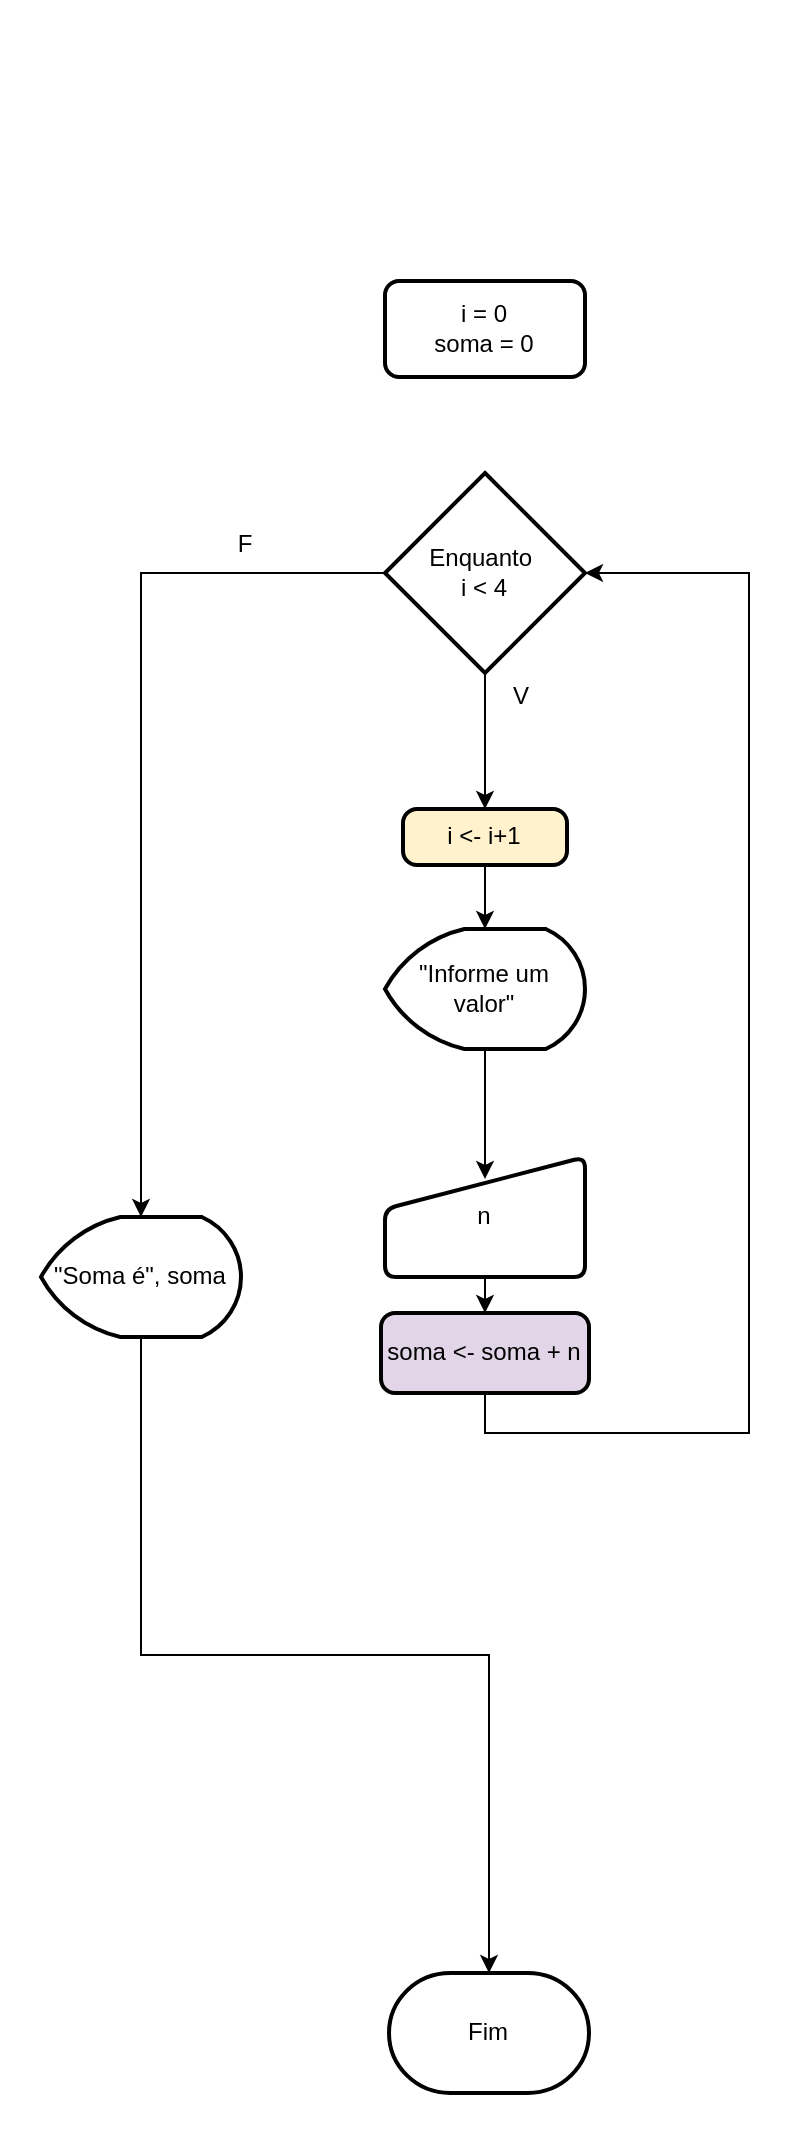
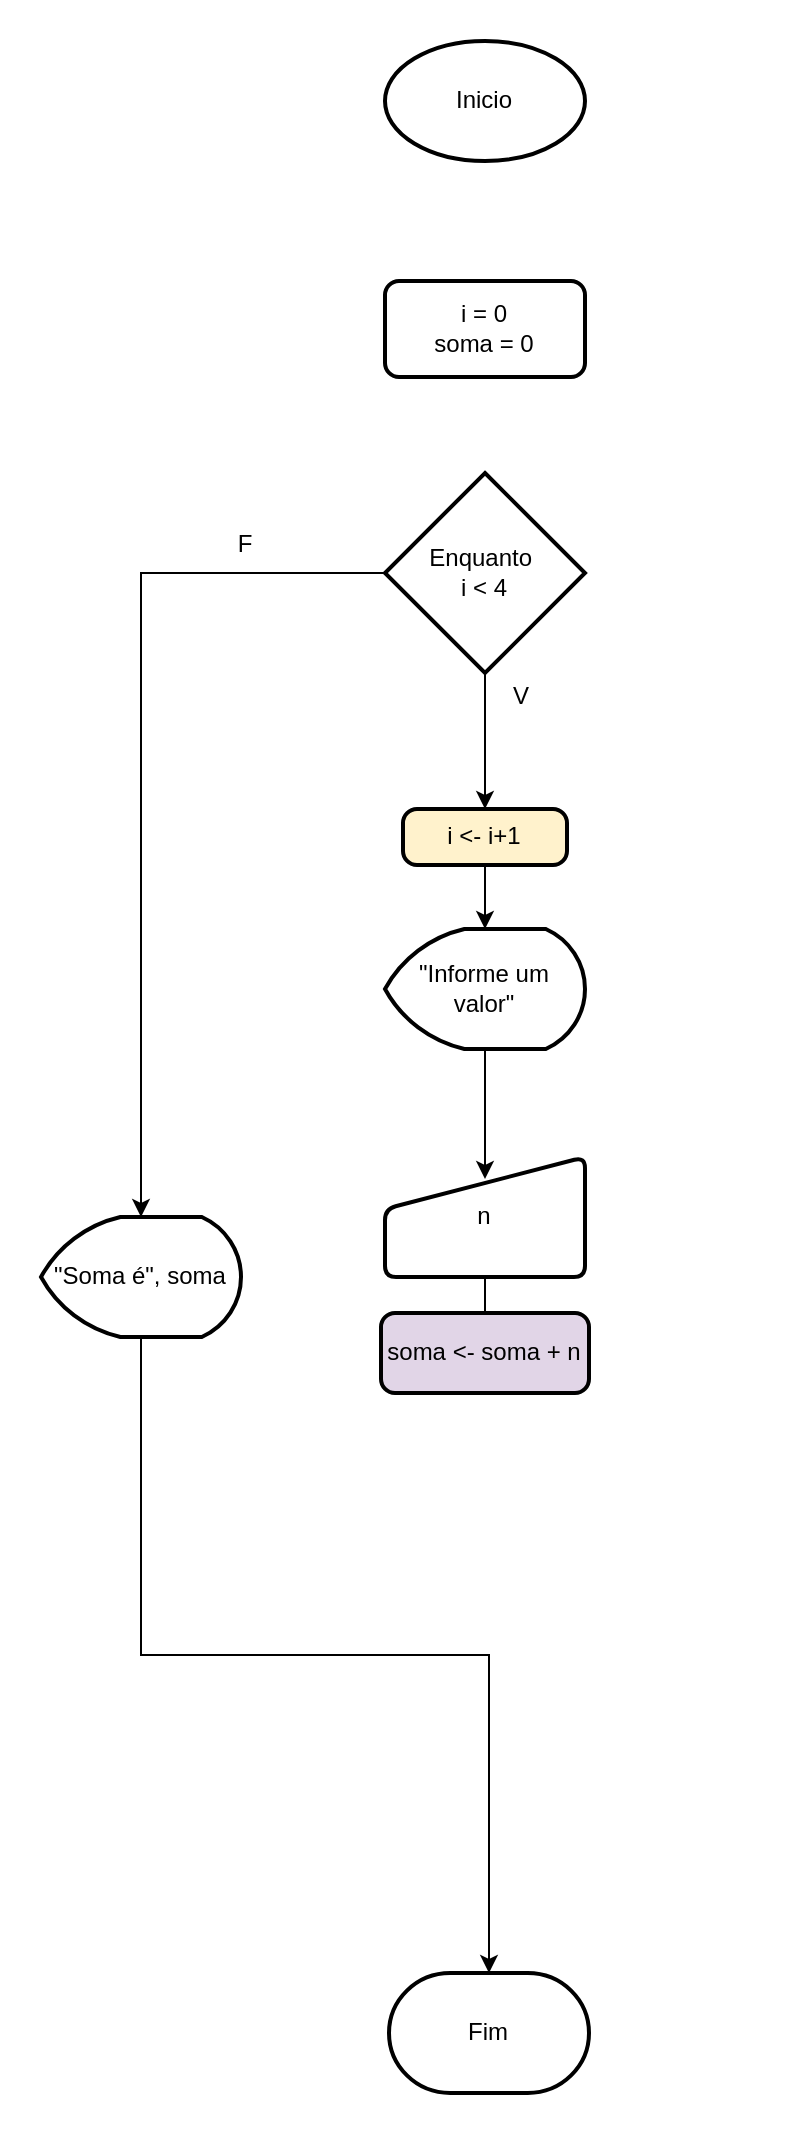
node "Inicio": added
edge "soma <- soma + n" -> "Enquanto i < 4": removed
edge "n" -> "soma <- soma + n": arrowhead classic -> none
